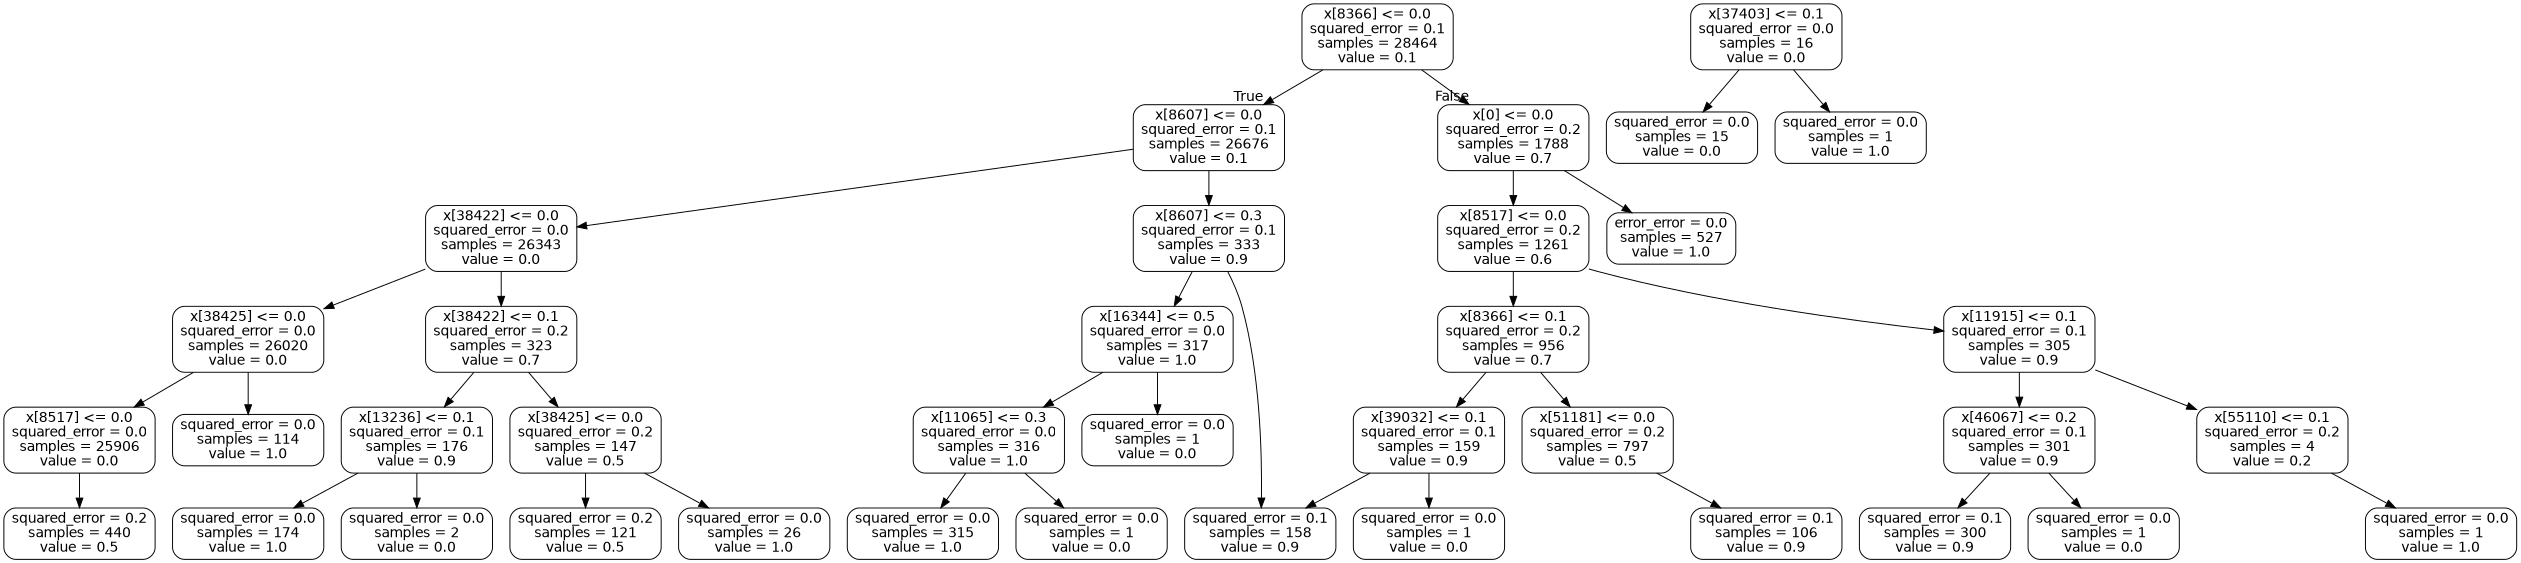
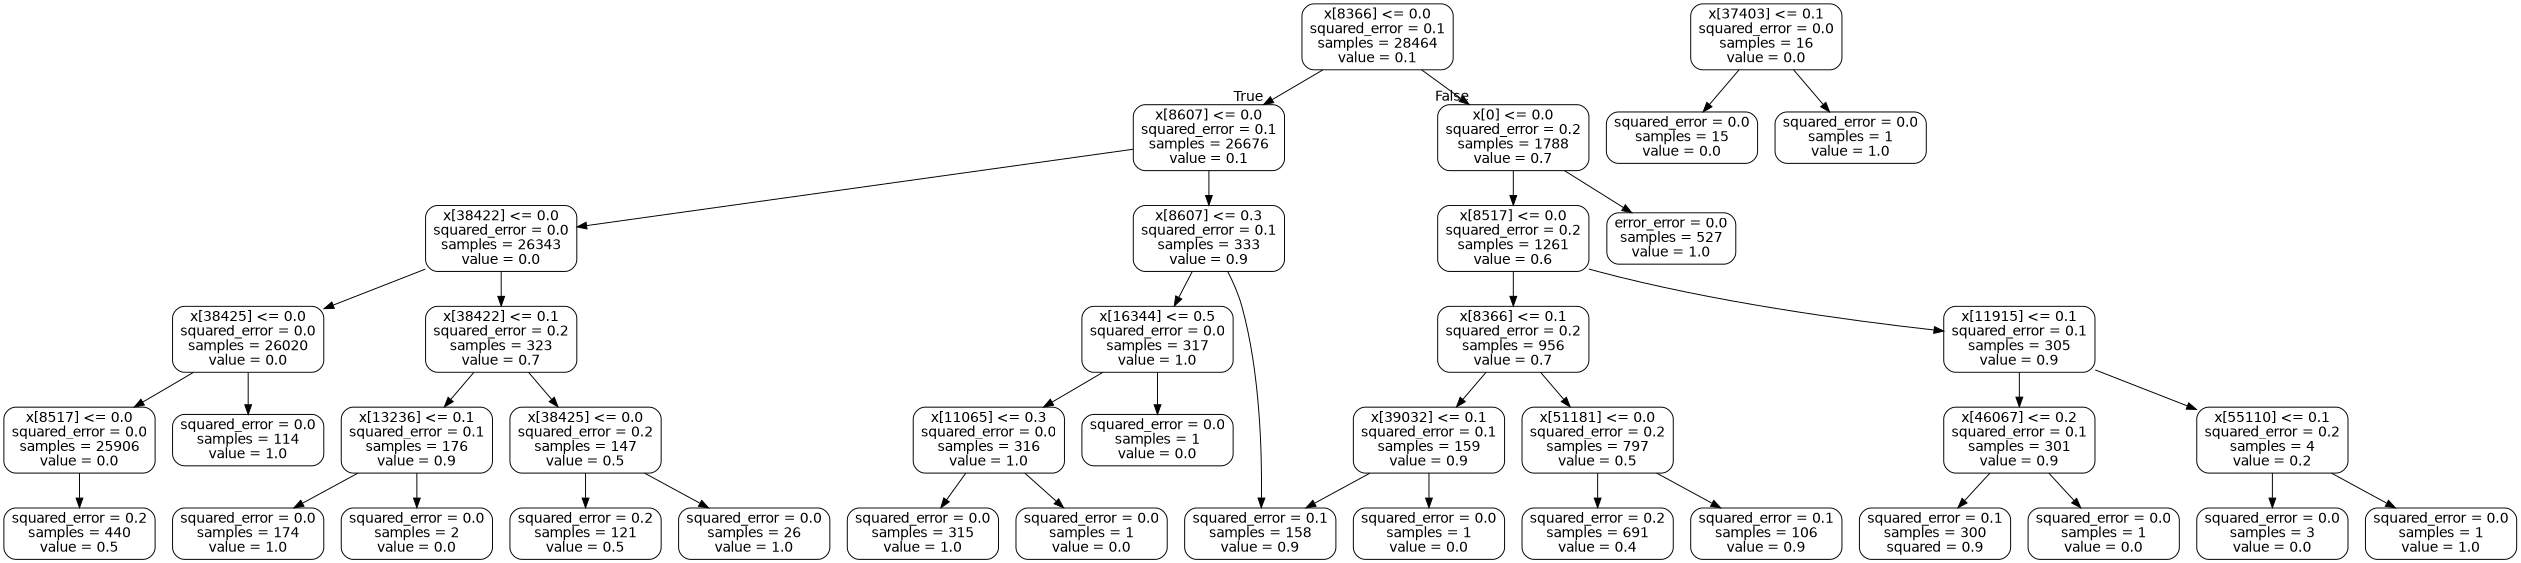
node "squared_error = 0.2 samples = 691 value = 0.4": added
node "squared_error = 0.1 samples = 300 value = 0.9": label "squared_error = 0.1 samples = 300 value = 0.9" -> "squared_error = 0.1 samples = 300 squared = 0.9"
node "squared_error = 0.0 samples = 3 value = 0.0": added
